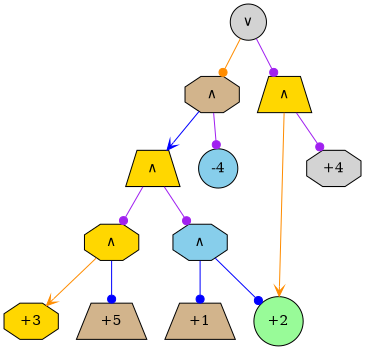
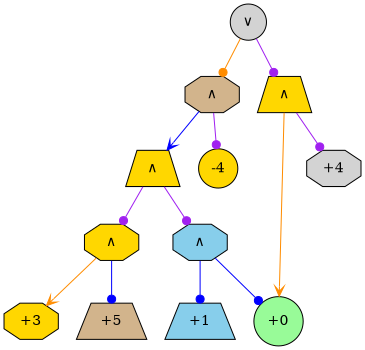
node "-4": fillcolor skyblue -> gold
node "+1": fillcolor tan -> skyblue
node "+2": label "+2" -> "+0"
